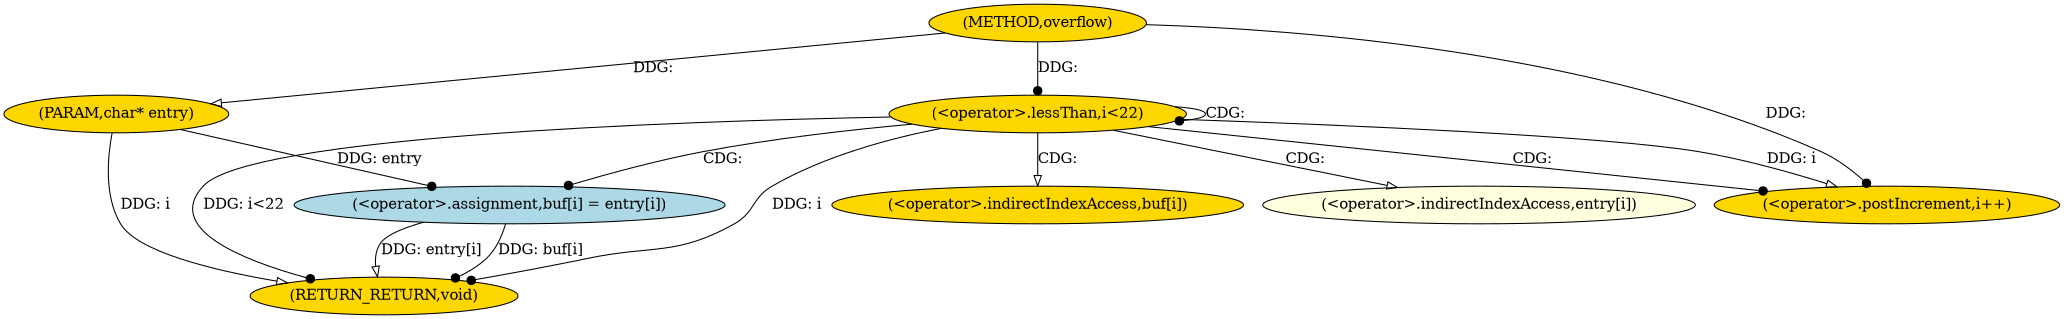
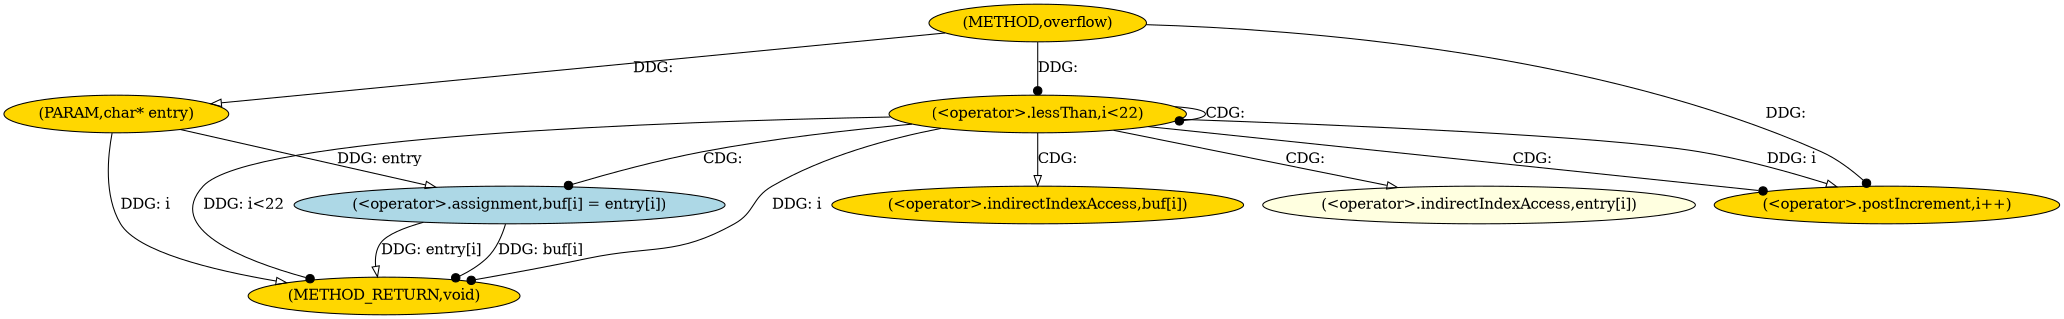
edge "(PARAM,char* entry)" -> "(<operator>.assignment,buf[i] = entry[i])": arrowhead dot -> onormal
node "(RETURN_RETURN,void)": label "(RETURN_RETURN,void)" -> "(METHOD_RETURN,void)"
